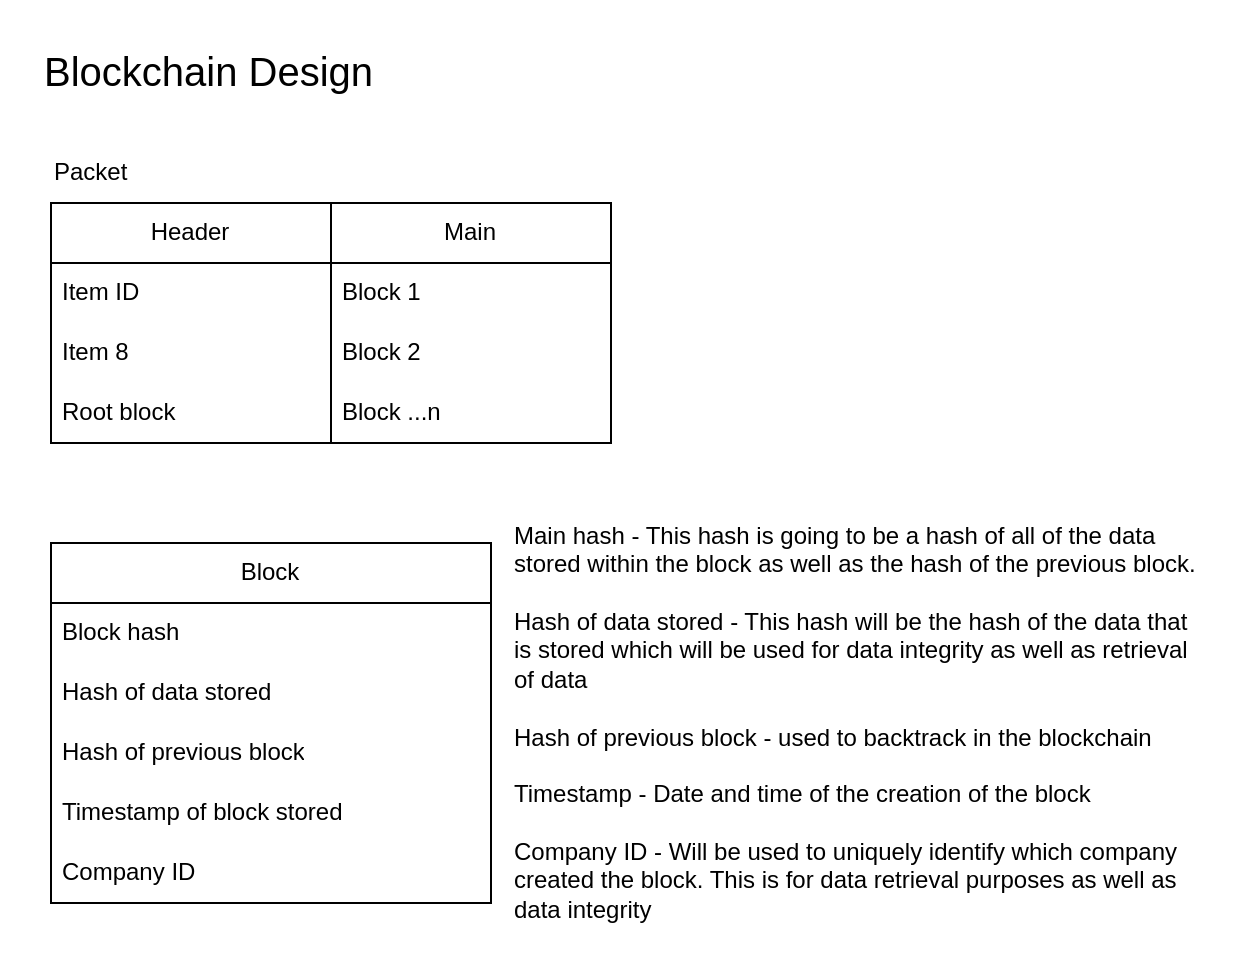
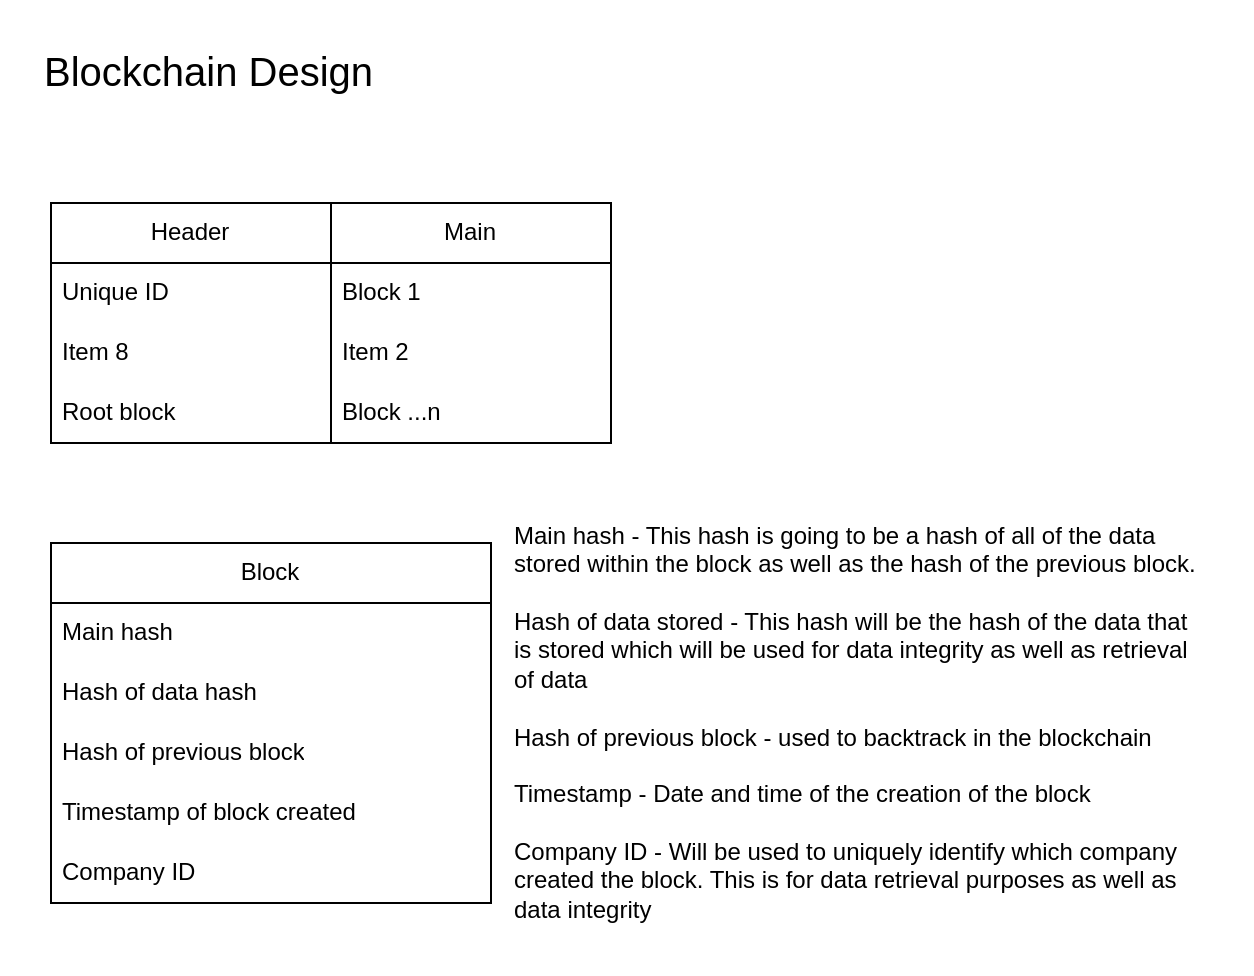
node "Packet": removed
node "Item ID": label "Item ID" -> "Unique ID"
node "Block 2": label "Block 2" -> "Item 2"
node "Block hash": label "Block hash" -> "Main hash"
node "Hash of data stored": label "Hash of data stored" -> "Hash of data hash"
node "Timestamp of block stored": label "Timestamp of block stored" -> "Timestamp of block created"
